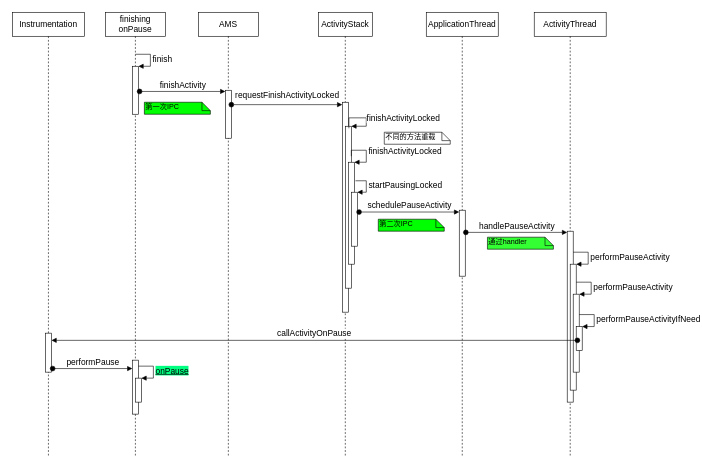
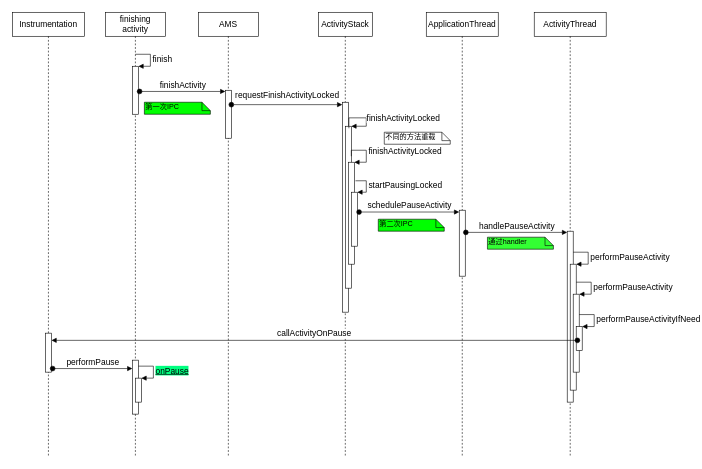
node "finishing onPause": label "finishing onPause" -> "finishing activity"
